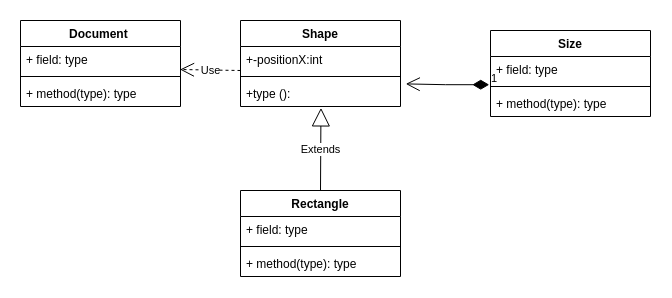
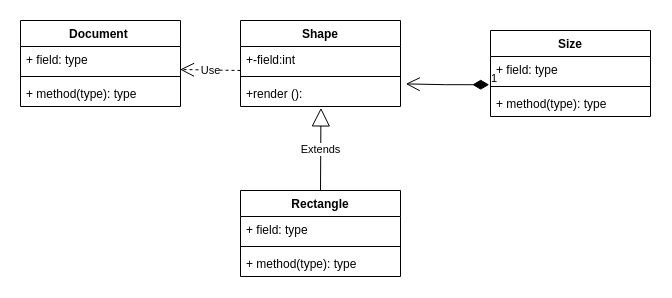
node "+-positionX:int": label "+-positionX:int" -> "+-field:int"
node "+type ():": label "+type ():" -> "+render ():"
